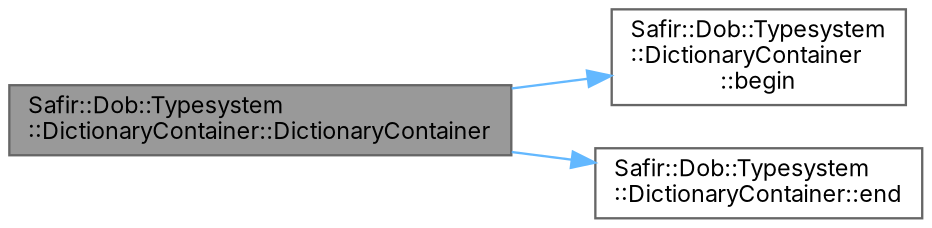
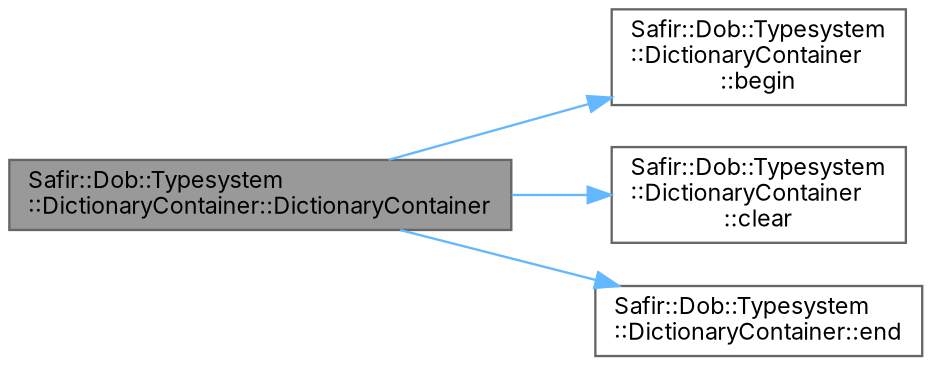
node "Safir::Dob::Typesystem ::DictionaryContainer ::clear": added
